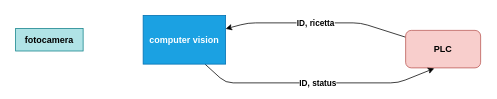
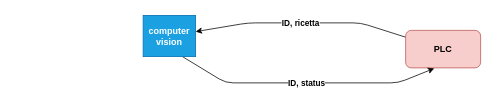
node "fotocamera": removed
node "computer vision": size 83x49 -> 53x41
